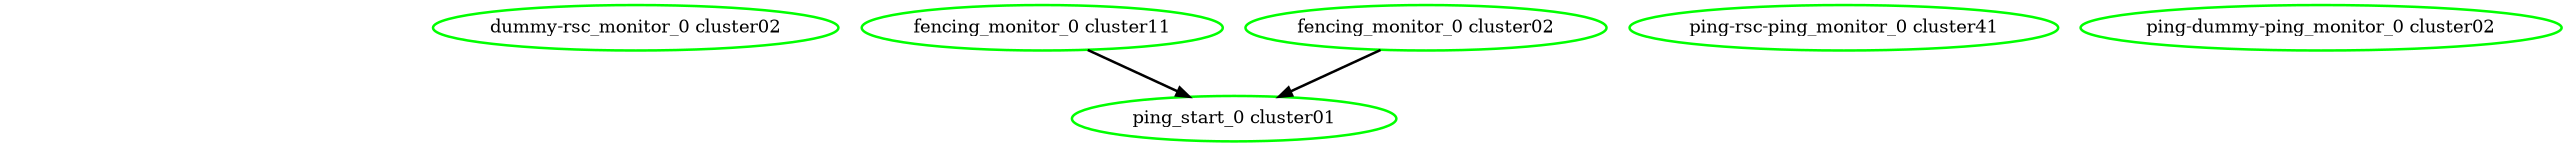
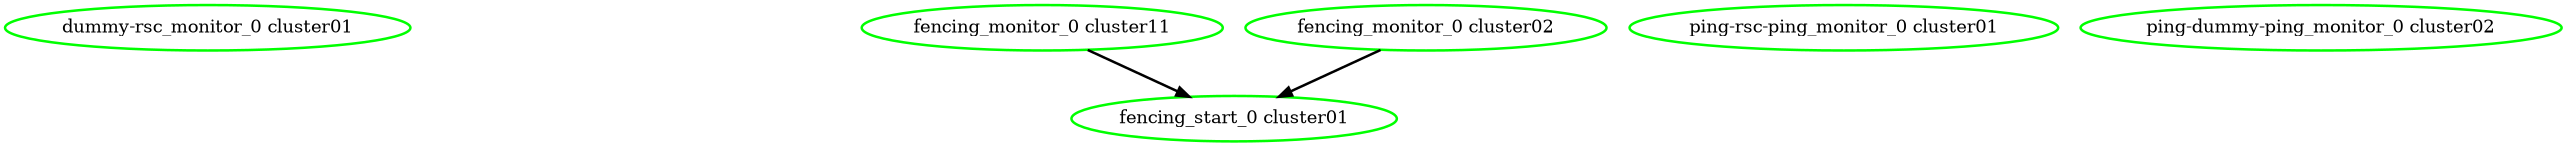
node "dummy-rsc_monitor_0 cluster01": added
node "dummy-rsc_monitor_0 cluster02": removed
node "ping-rsc-ping_monitor_0 cluster41": label "ping-rsc-ping_monitor_0 cluster41" -> "ping-rsc-ping_monitor_0 cluster01"
node "ping_start_0 cluster01": label "ping_start_0 cluster01" -> "fencing_start_0 cluster01"
